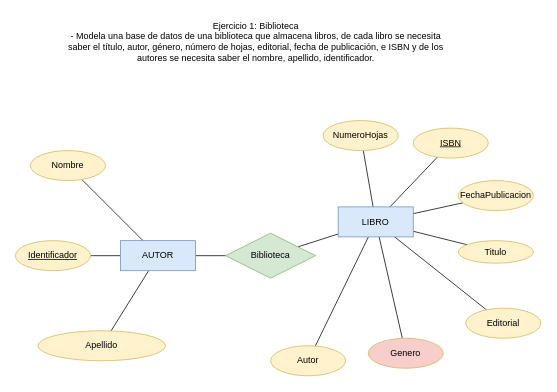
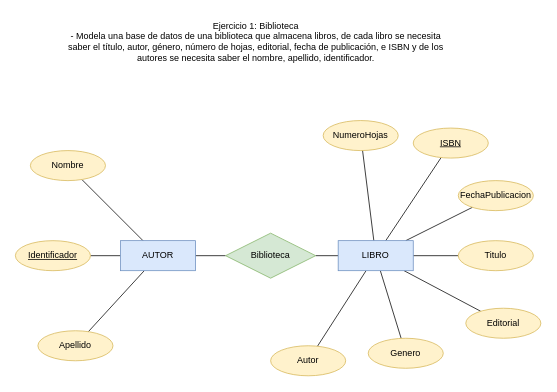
node "LIBRO": moved (375, 222) -> (375, 255)
node "Titulo": size 75x23 -> 75x30
node "Apellido": size 128x30 -> 75x30
node "Genero": fillcolor #f8cecc -> #fff2cc
